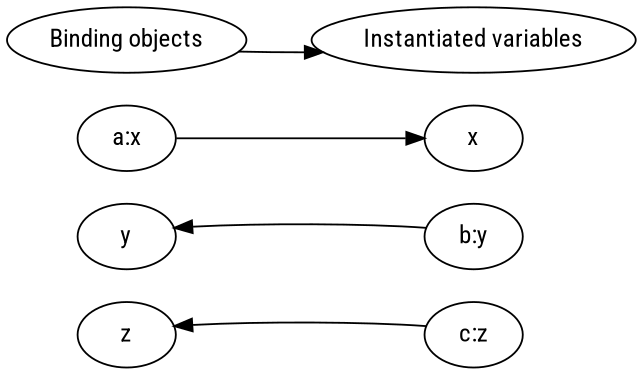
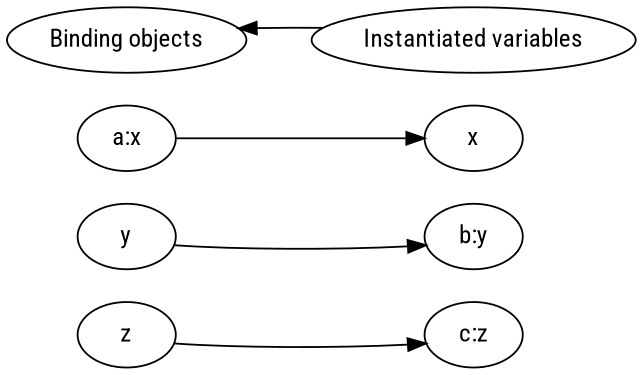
edge "Binding objects" -> "Instantiated variables": reversed
edge "b:y" -> "y": reversed
edge "c:z" -> "z": reversed
